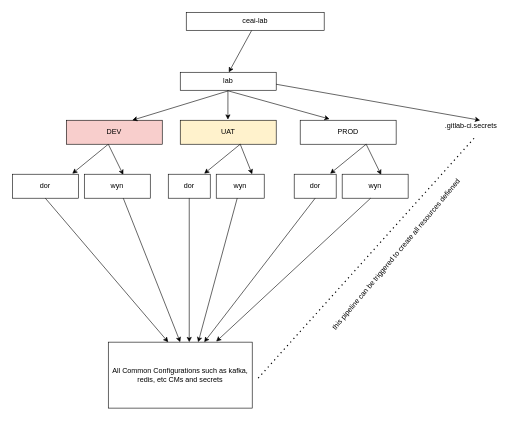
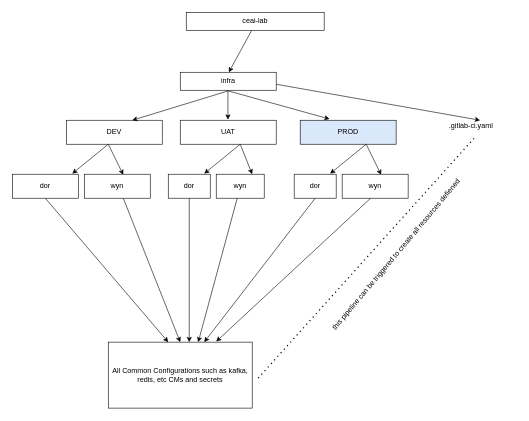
node "lab": label "lab" -> "infra"
node ".gitlab-ci.secrets": label ".gitlab-ci.secrets" -> ".gitlab-ci.yaml"
node "DEV": fillcolor #f8cecc -> #ffffff
node "UAT": fillcolor #fff2cc -> #ffffff
node "PROD": fillcolor #ffffff -> #dae8fc
